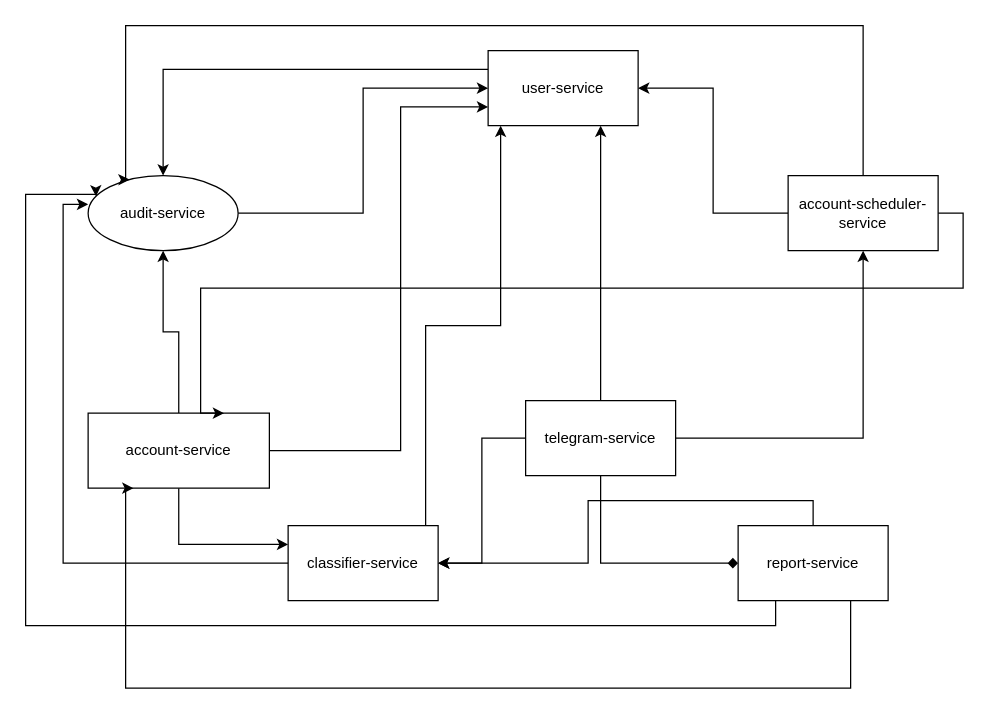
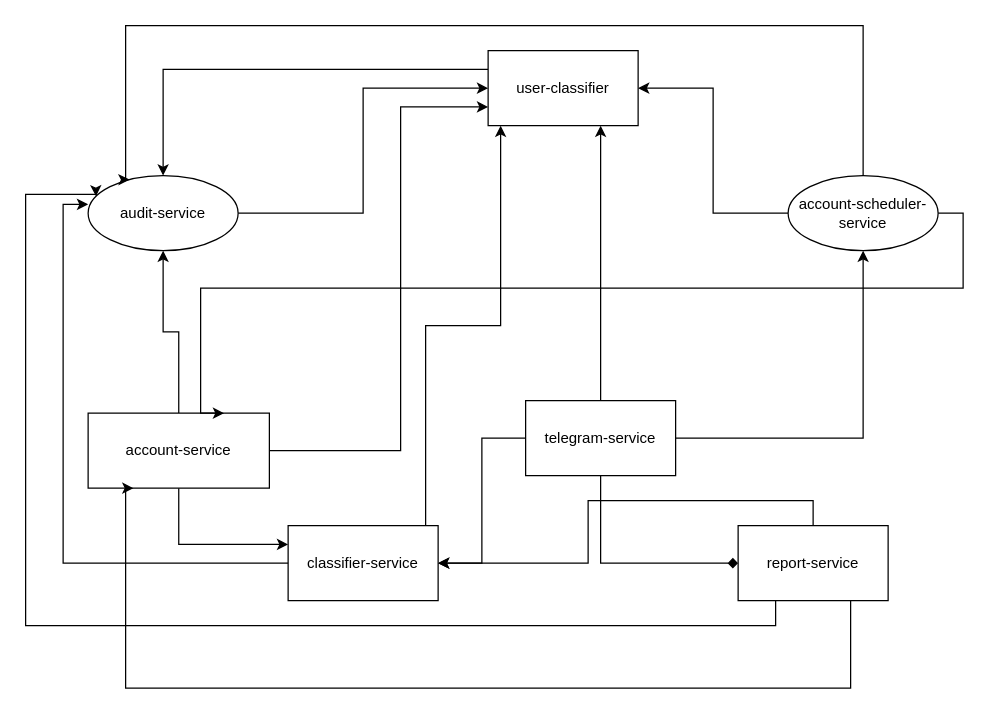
node "user-service": label "user-service" -> "user-classifier"
node "account-scheduler-service": shape rectangle -> ellipse
